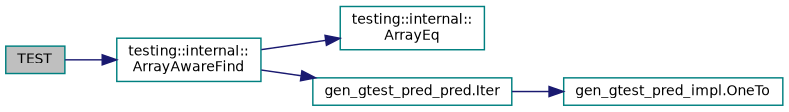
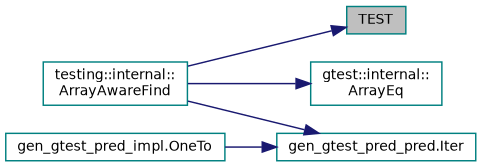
node "testing::internal:: ArrayEq": label "testing::internal:: ArrayEq" -> "gtest::internal:: ArrayEq"
edge "TEST" -> "testing::internal:: ArrayAwareFind": reversed
edge "gen_gtest_pred_pred.Iter" -> "gen_gtest_pred_impl.OneTo": reversed
